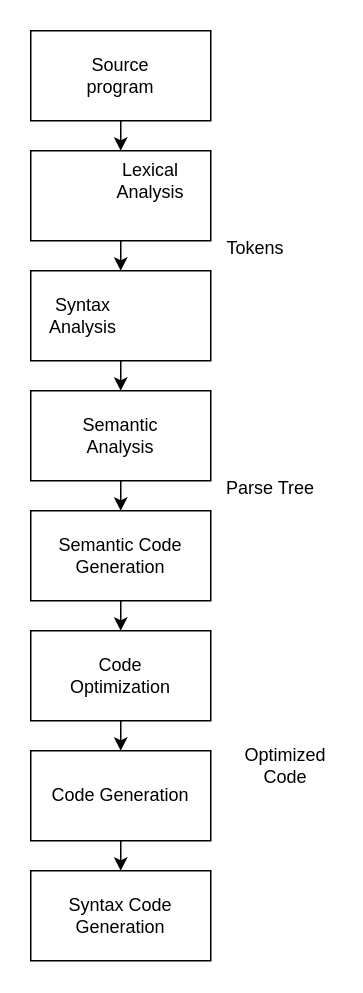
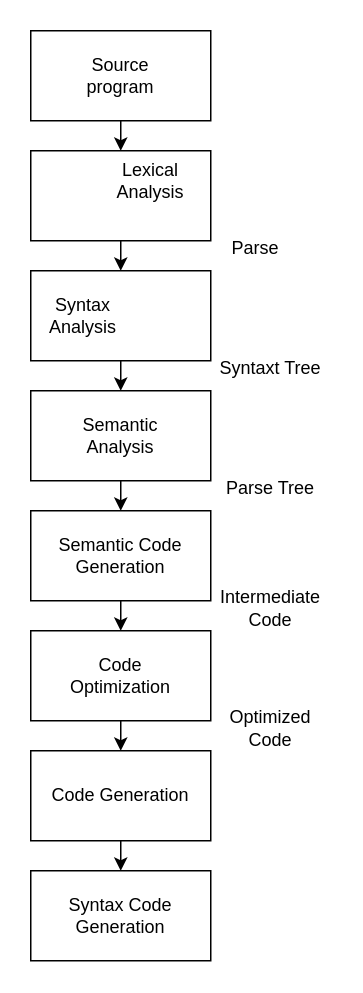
node "Tokens": label "Tokens" -> "Parse"
node "Syntaxt Tree": added
node "Intermediate Code": added
node "Optimized Code": moved (286, 766) -> (271, 728)
